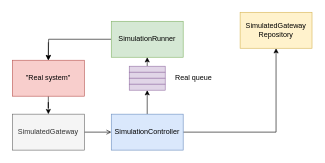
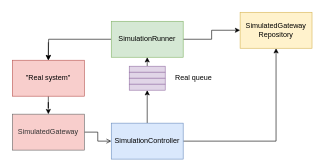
edge "SimulationRunner" -> "SimulatedGateway Repository": added
node "SimulatedGateway": fillcolor #f5f5f5 -> #f8cecc
node "SimulationController": moved (147, 132) -> (147, 141)
